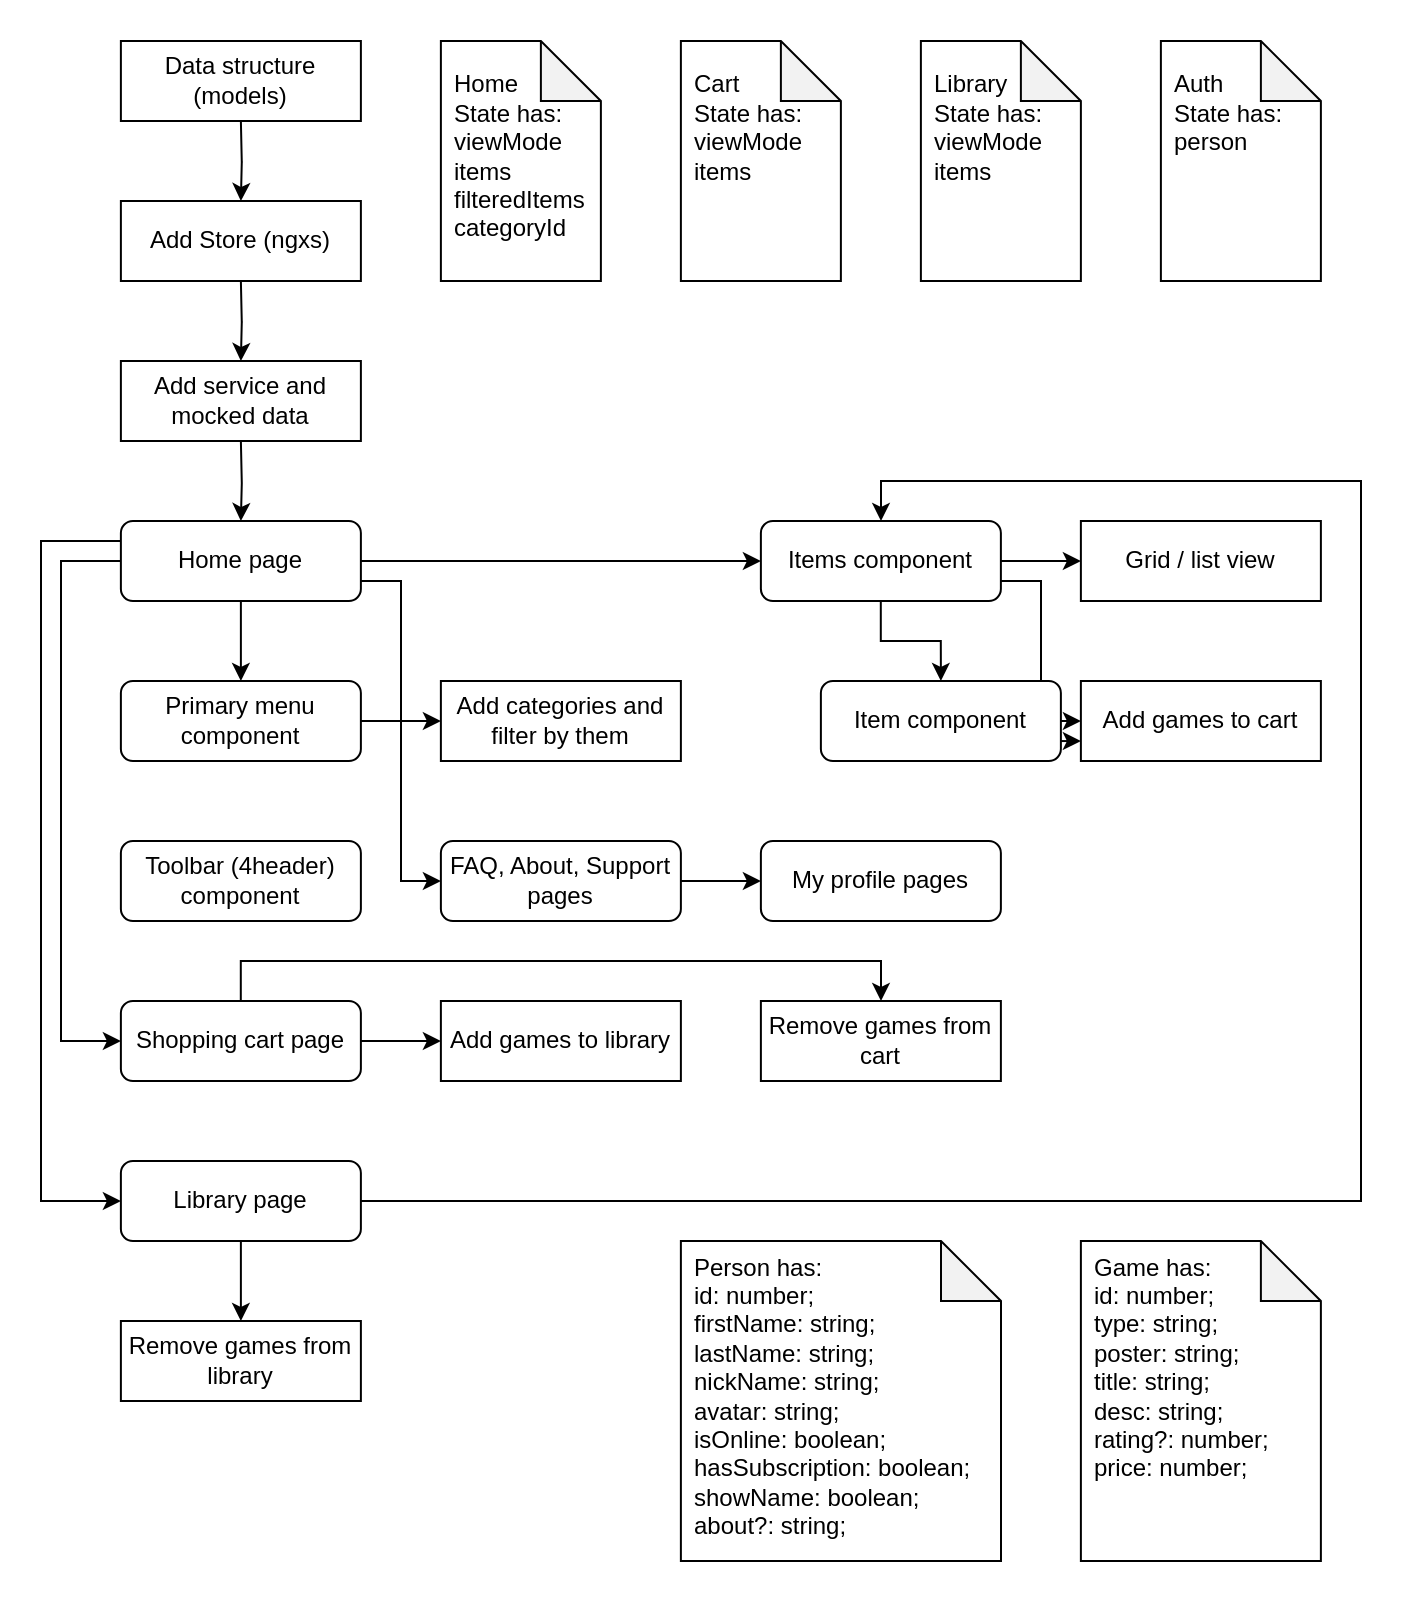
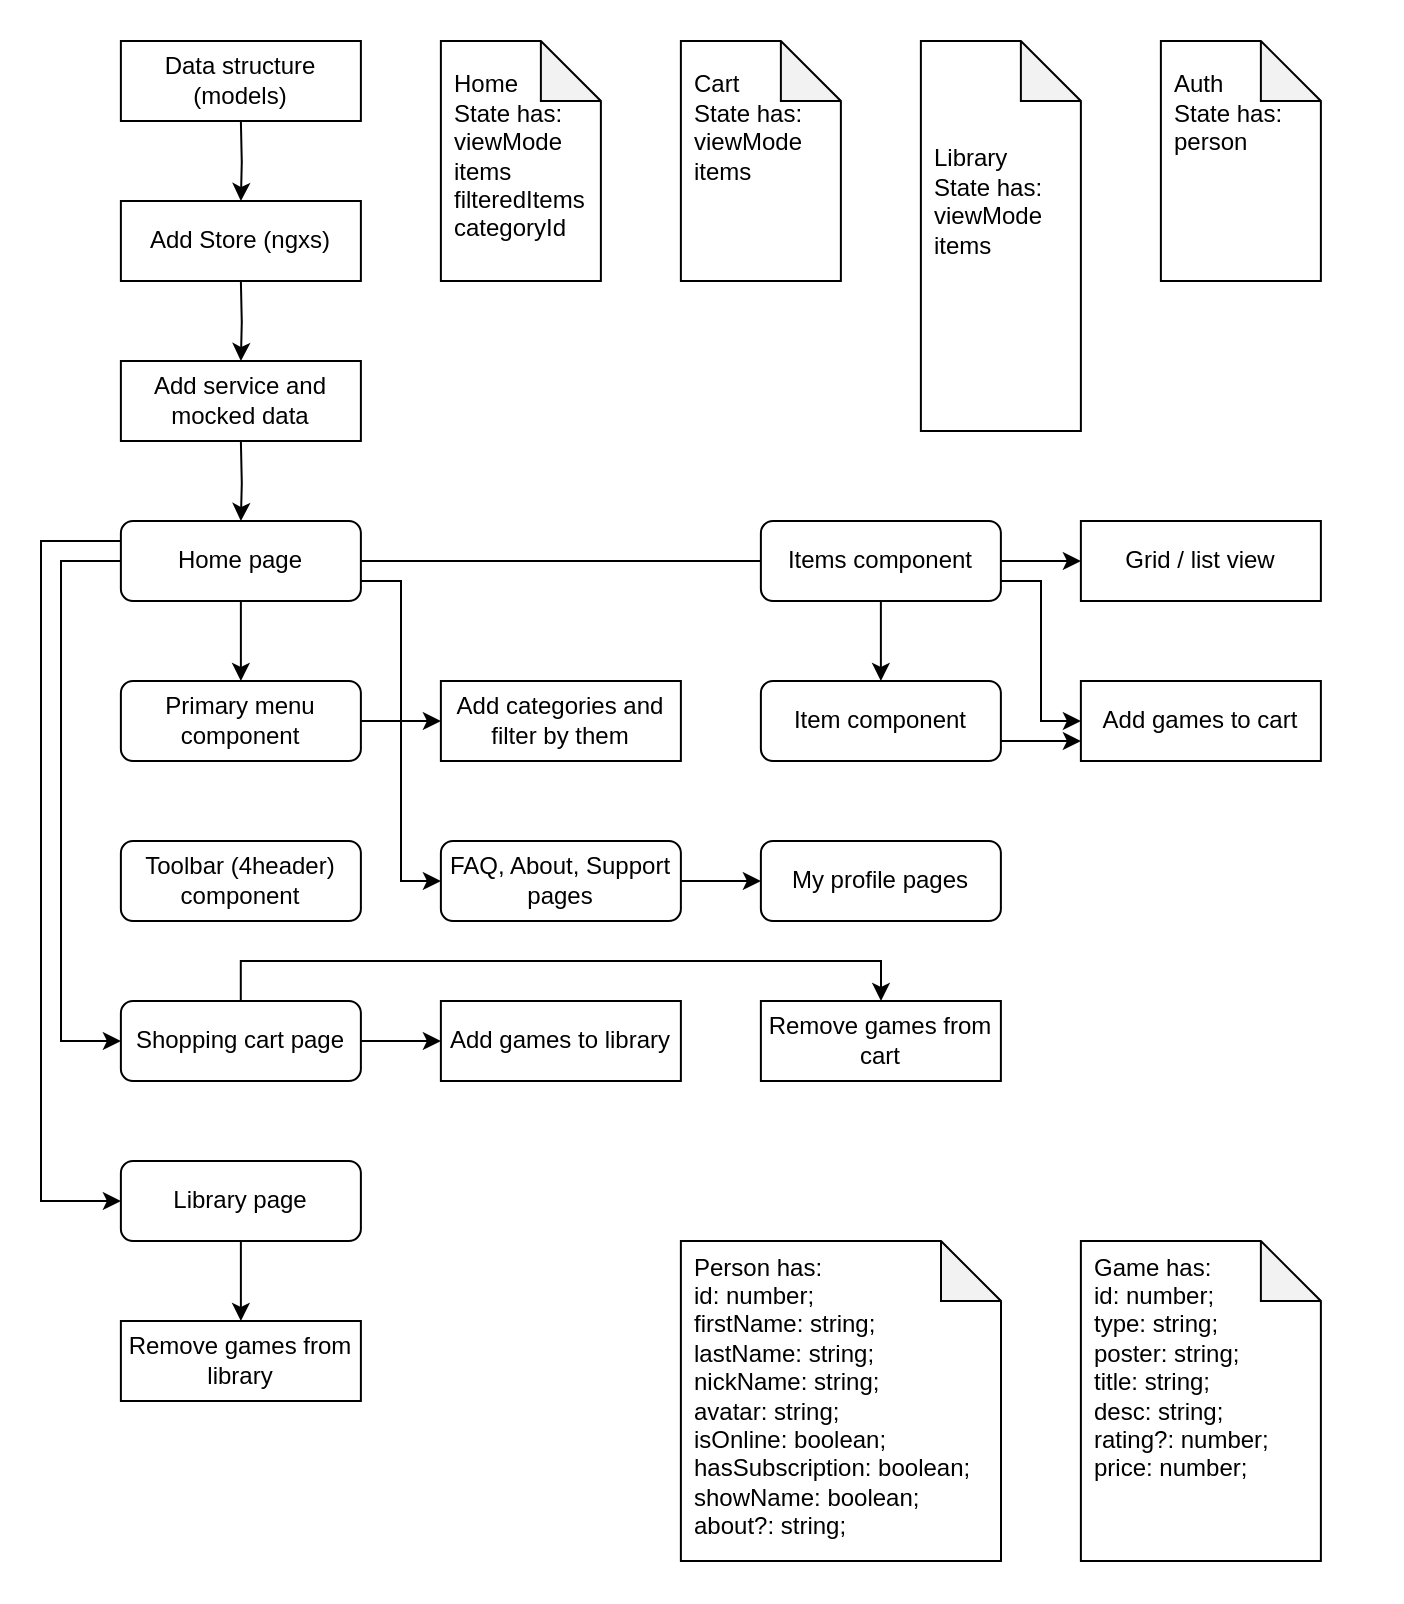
node "Library State has: viewMode items": size 160x240 -> 160x390
edge "Home page" -> "Items component": arrowhead classic -> none
node "Item component": moved (941, 721) -> (881, 721)
edge "Library page" -> "Items component": removed
